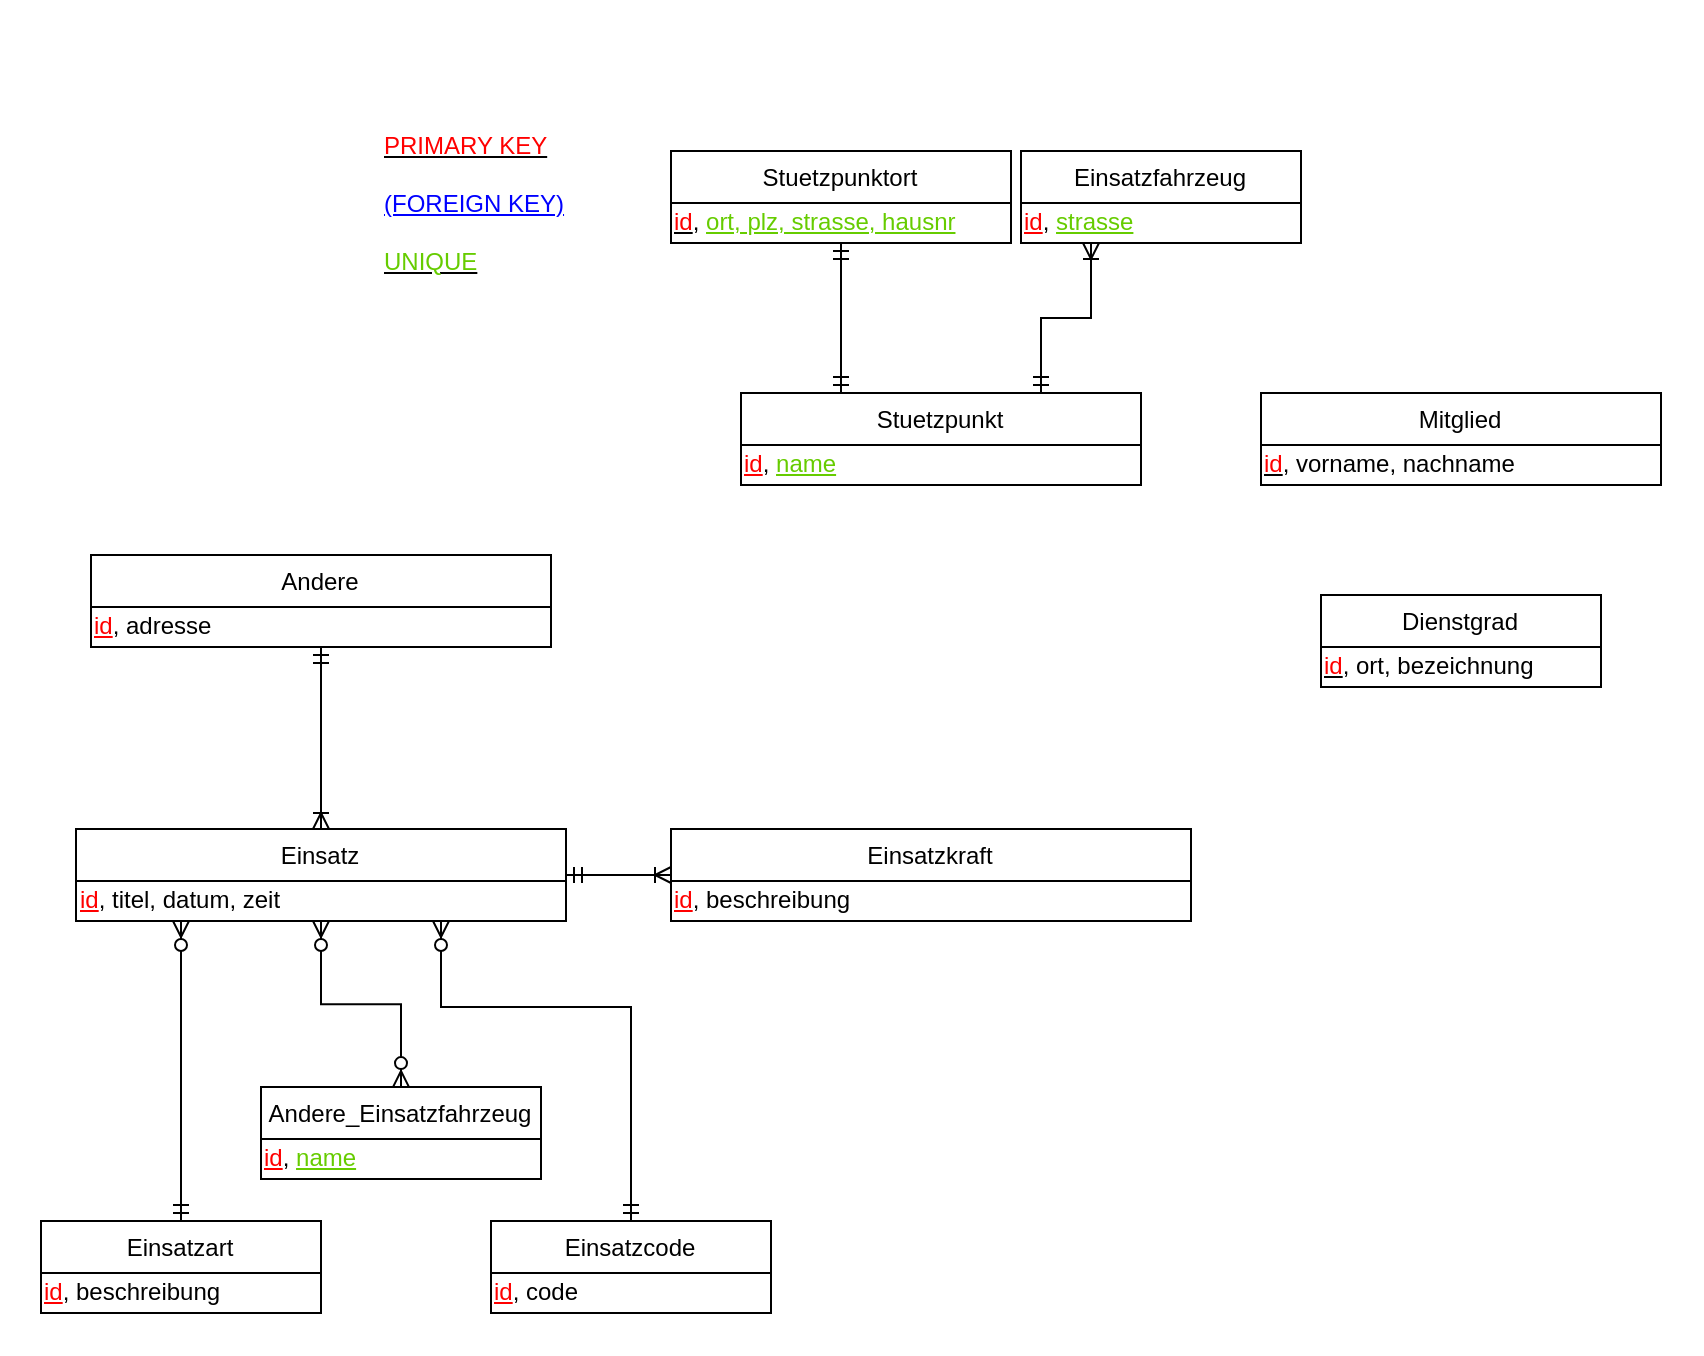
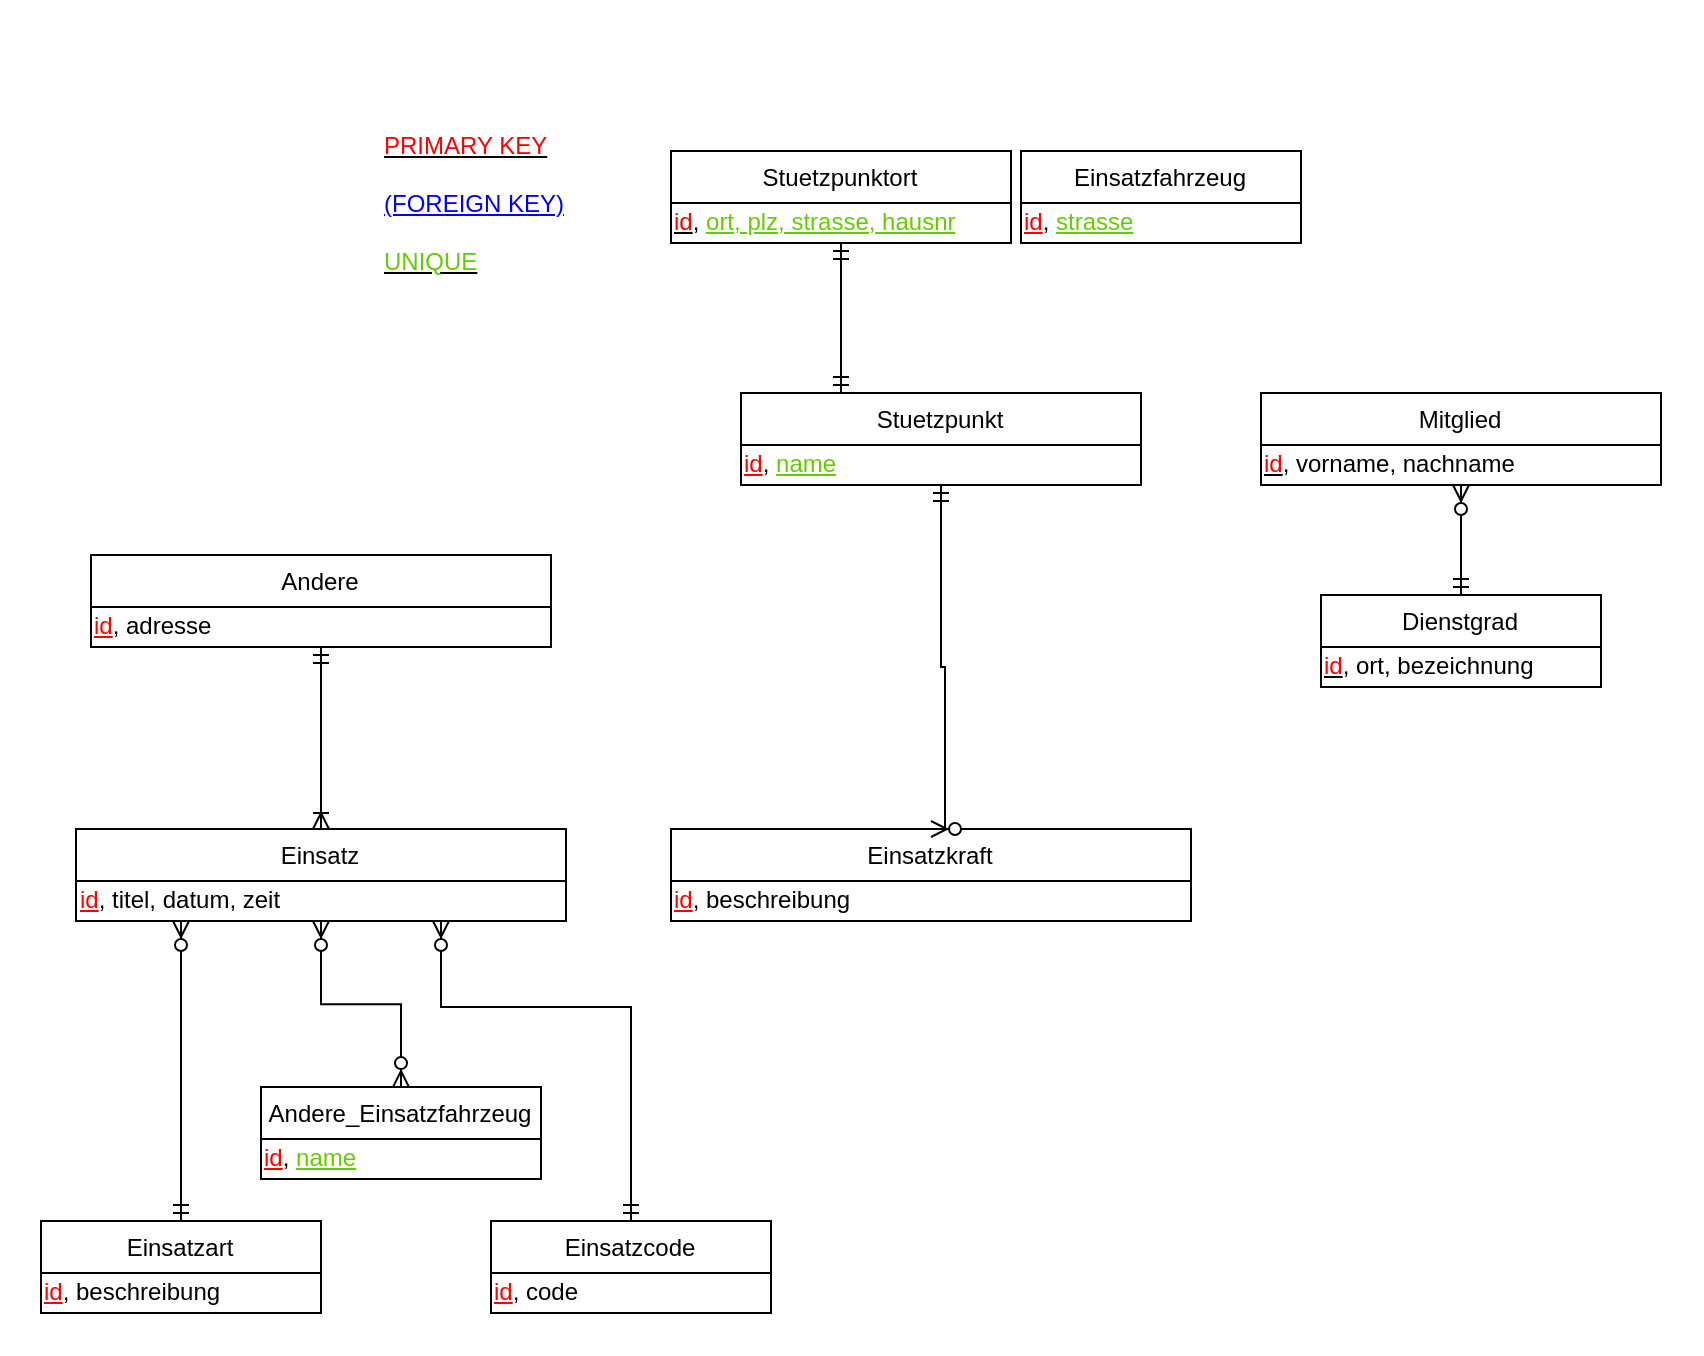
edge "Einsatzfahrzeug" -- "Stuetzpunkt": removed
edge "Mitglied" -- "Dienstgrad": added
edge "Stuetzpunkt" -- "Einsatzkraft": added
edge "Einsatz" -- "Einsatzkraft": removed
